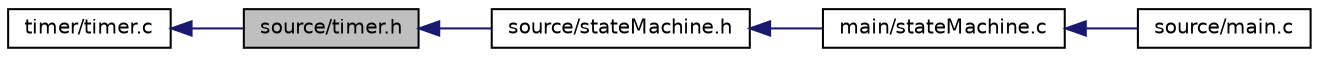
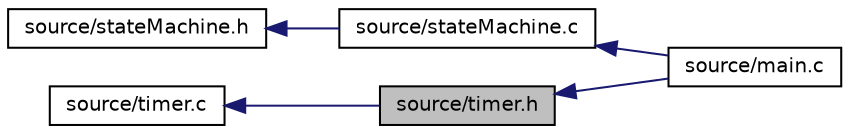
node "timer/timer.c": label "timer/timer.c" -> "source/timer.c"
edge "source/stateMachine.h" -> "source/timer.h": now "source/main.c" -> "source/timer.h"
node "main/stateMachine.c": label "main/stateMachine.c" -> "source/stateMachine.c"
